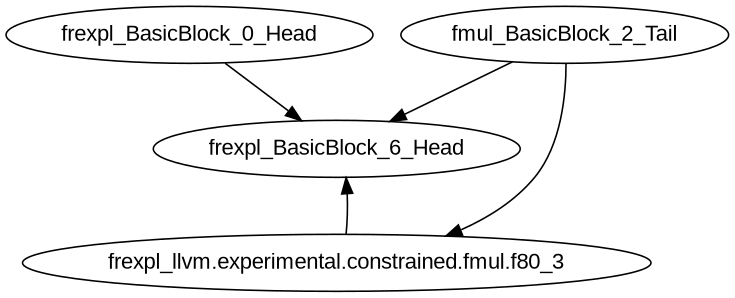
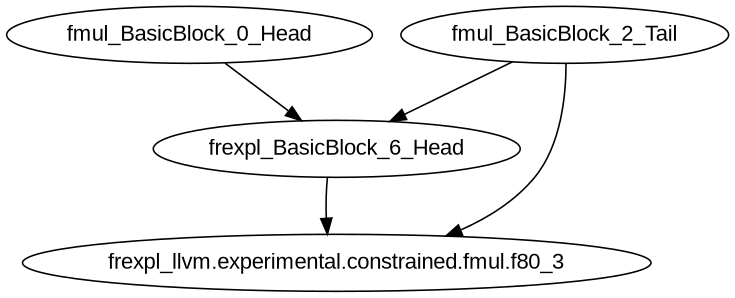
node "frexpl_BasicBlock_0_Head": label "frexpl_BasicBlock_0_Head" -> "fmul_BasicBlock_0_Head"
edge "frexpl_llvm.experimental.constrained.fmul.f80_3" -> "frexpl_BasicBlock_6_Head": reversed
